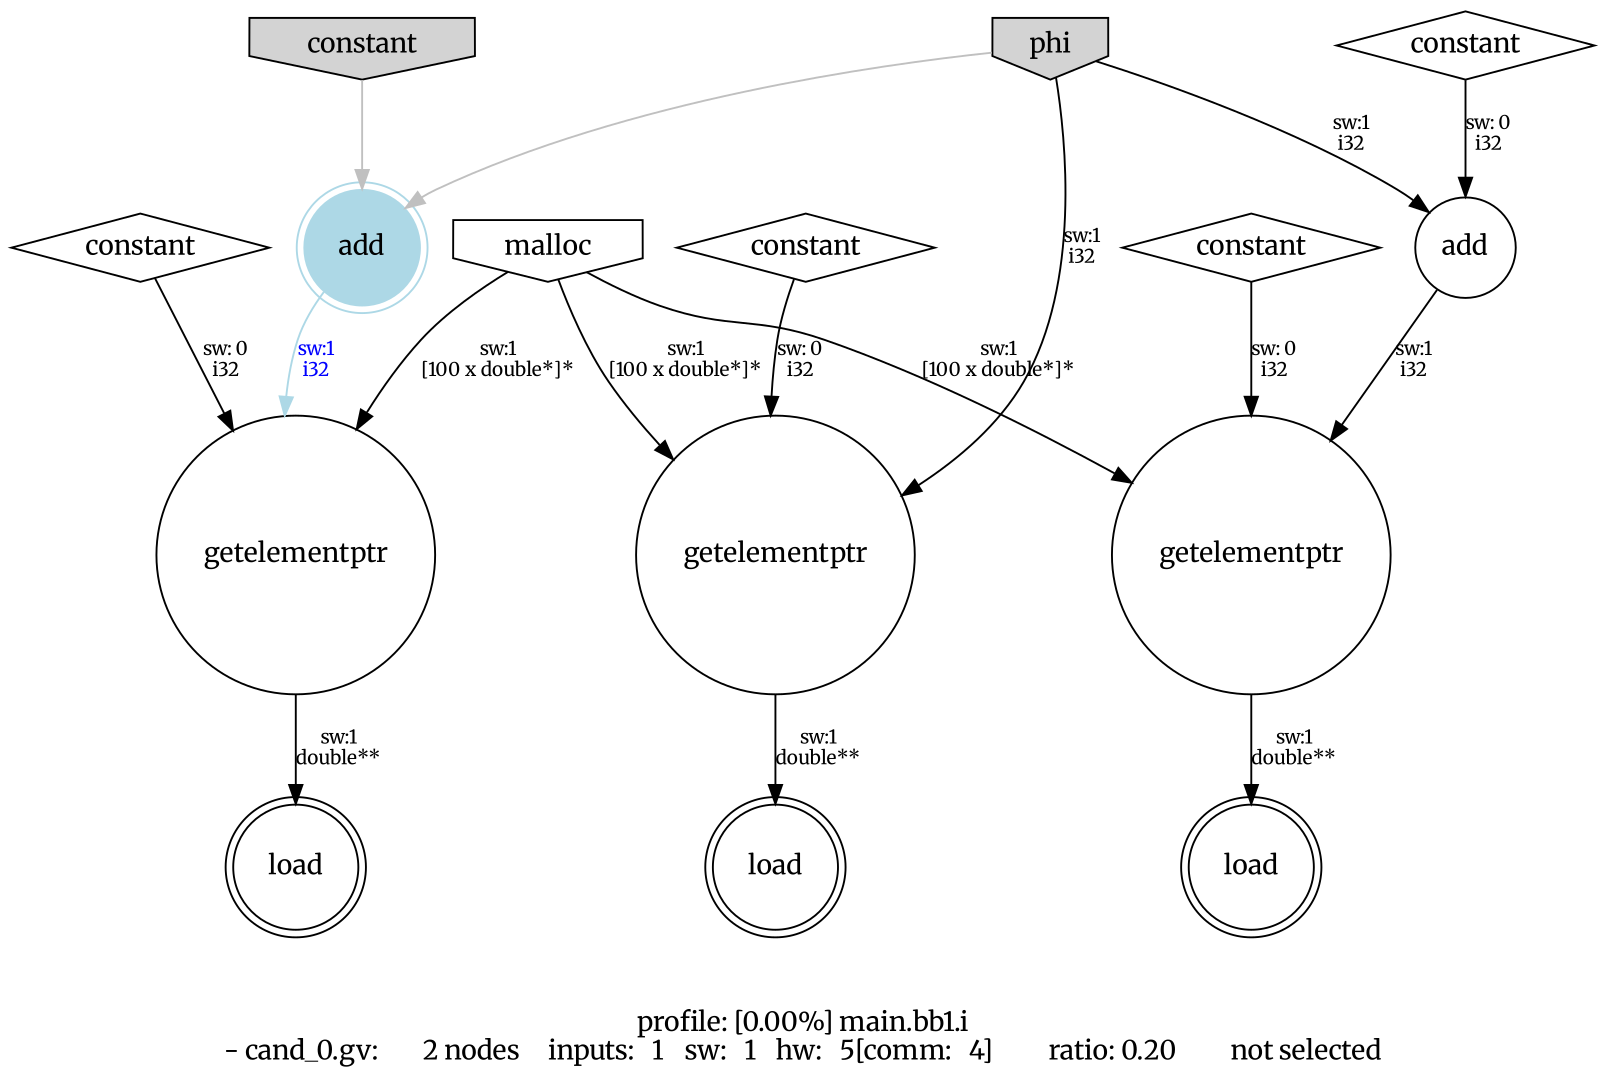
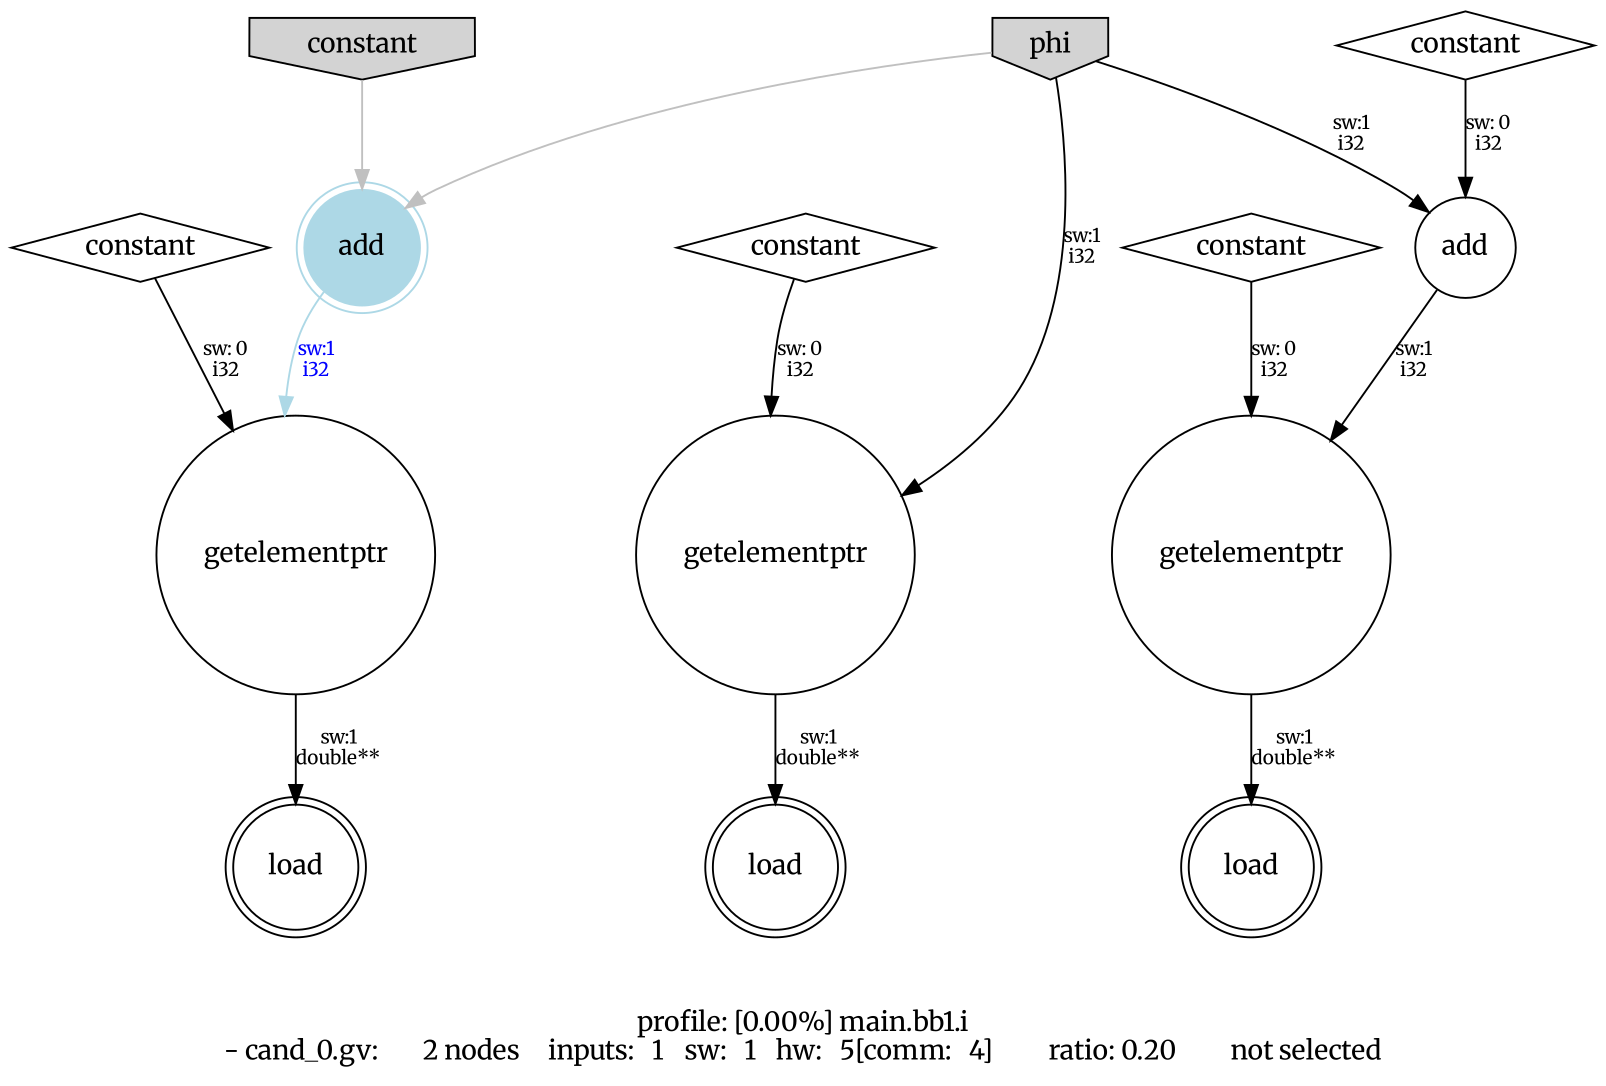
node "malloc": removed
